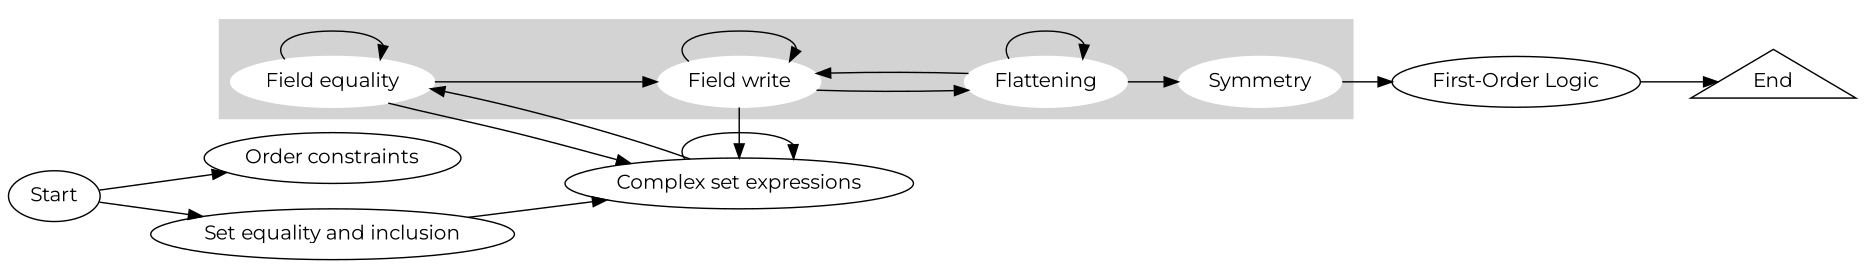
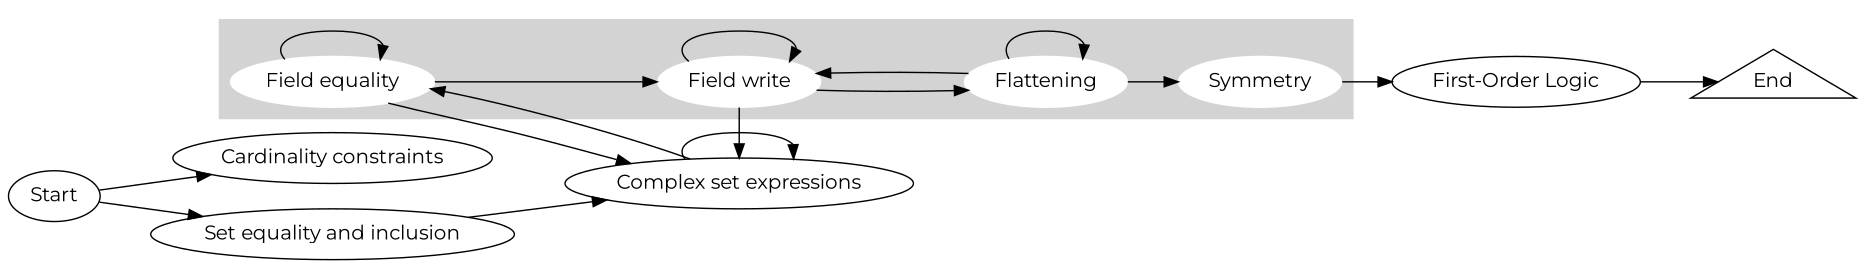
node "Order constraints": label "Order constraints" -> "Cardinality constraints"
